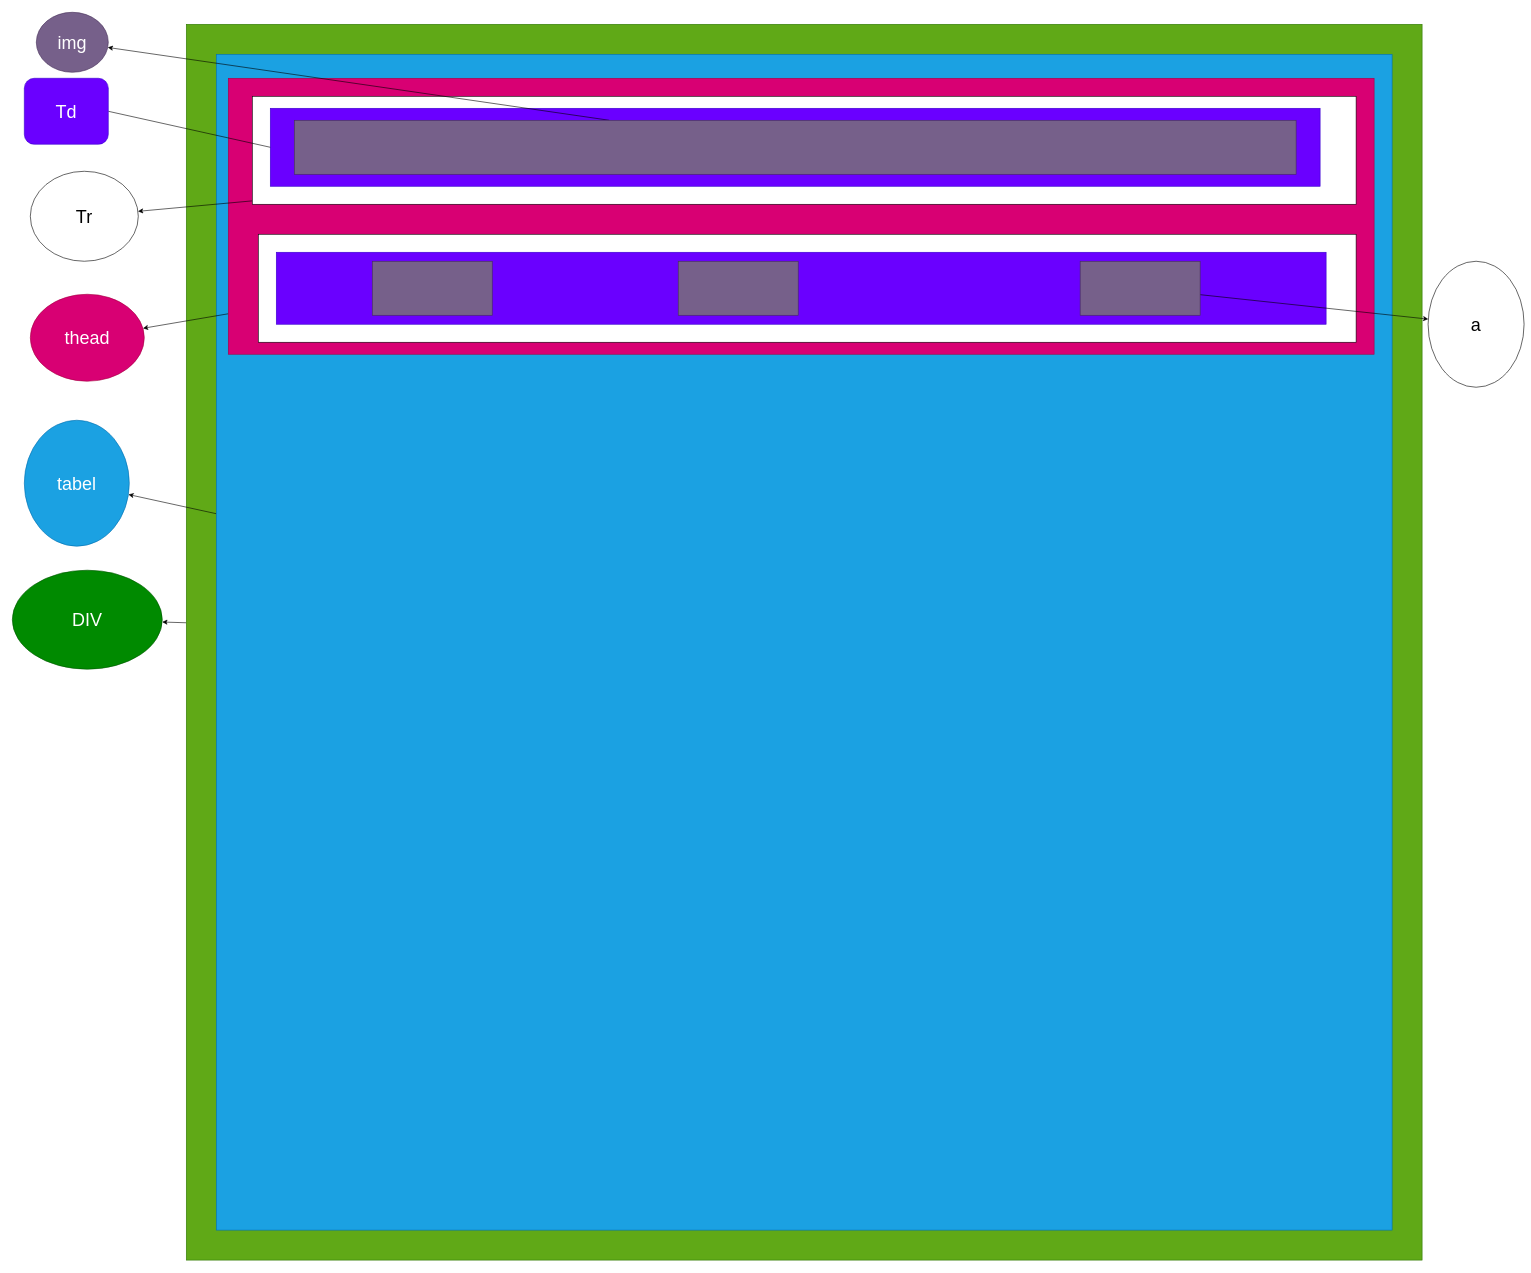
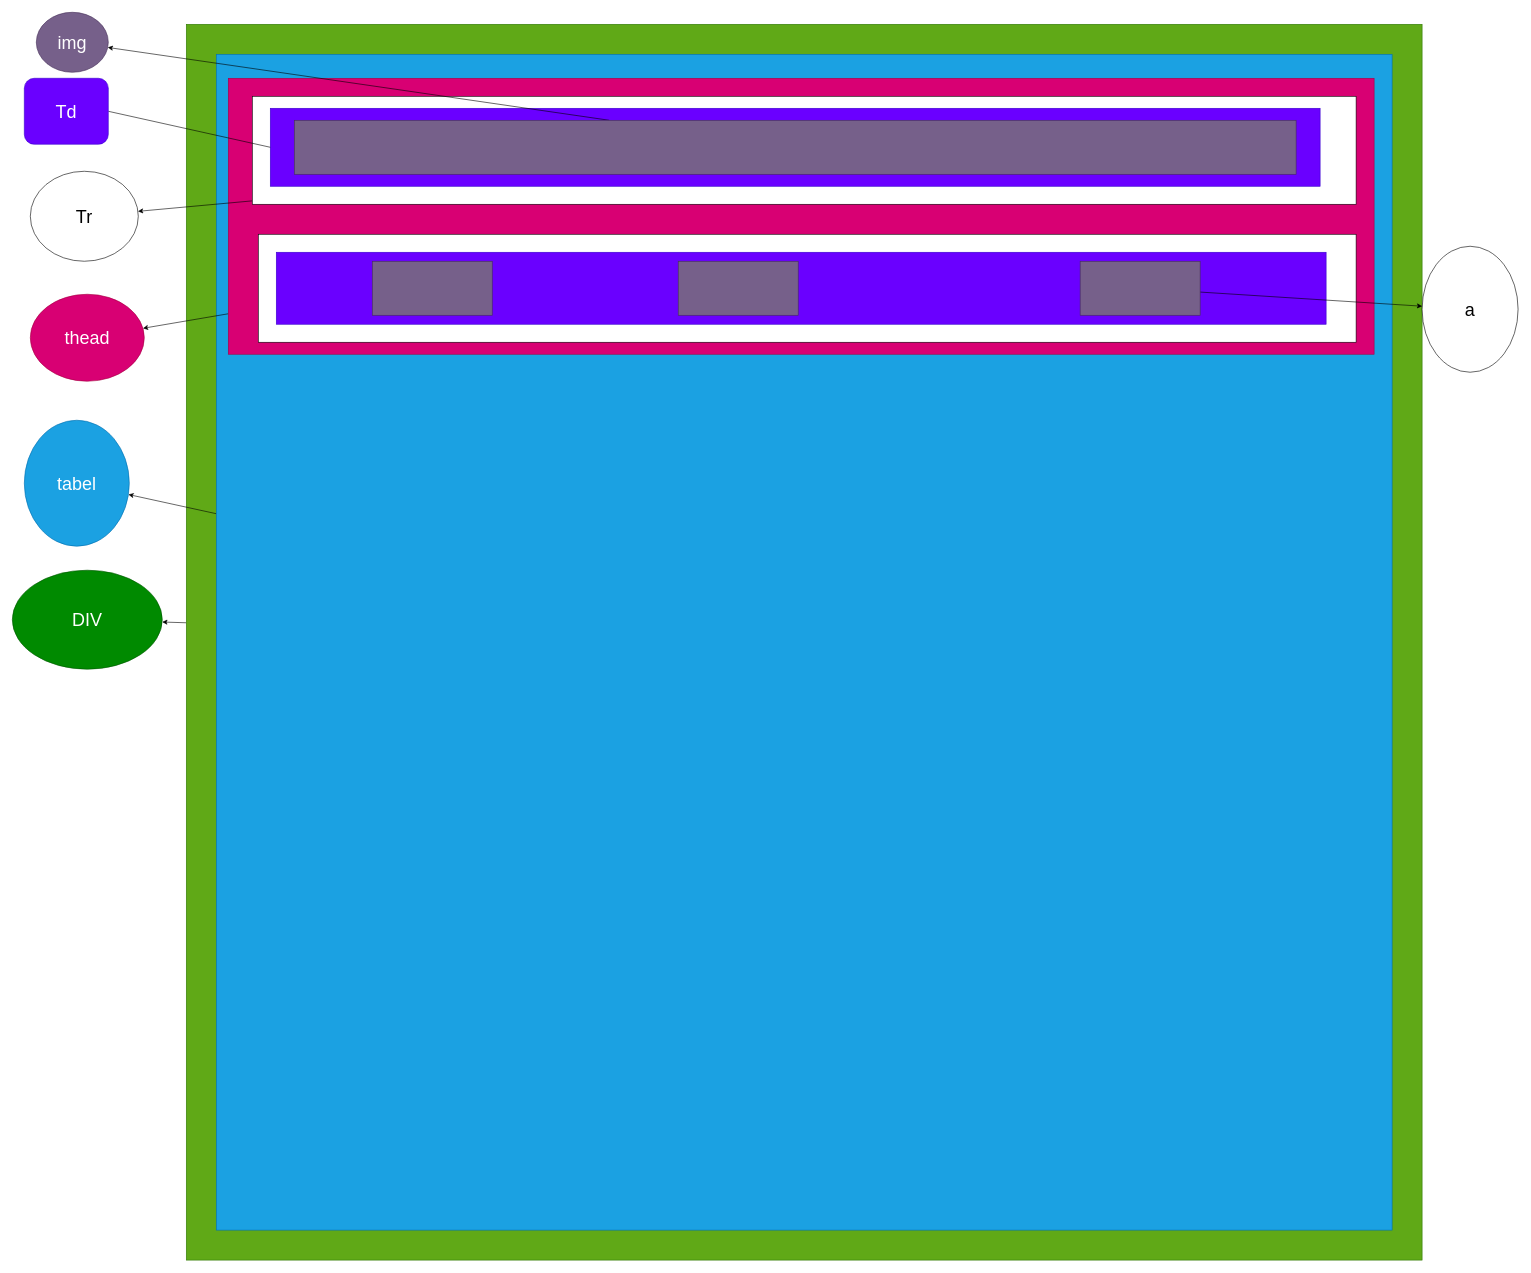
node "a": moved (1476, 324) -> (1470, 309)
